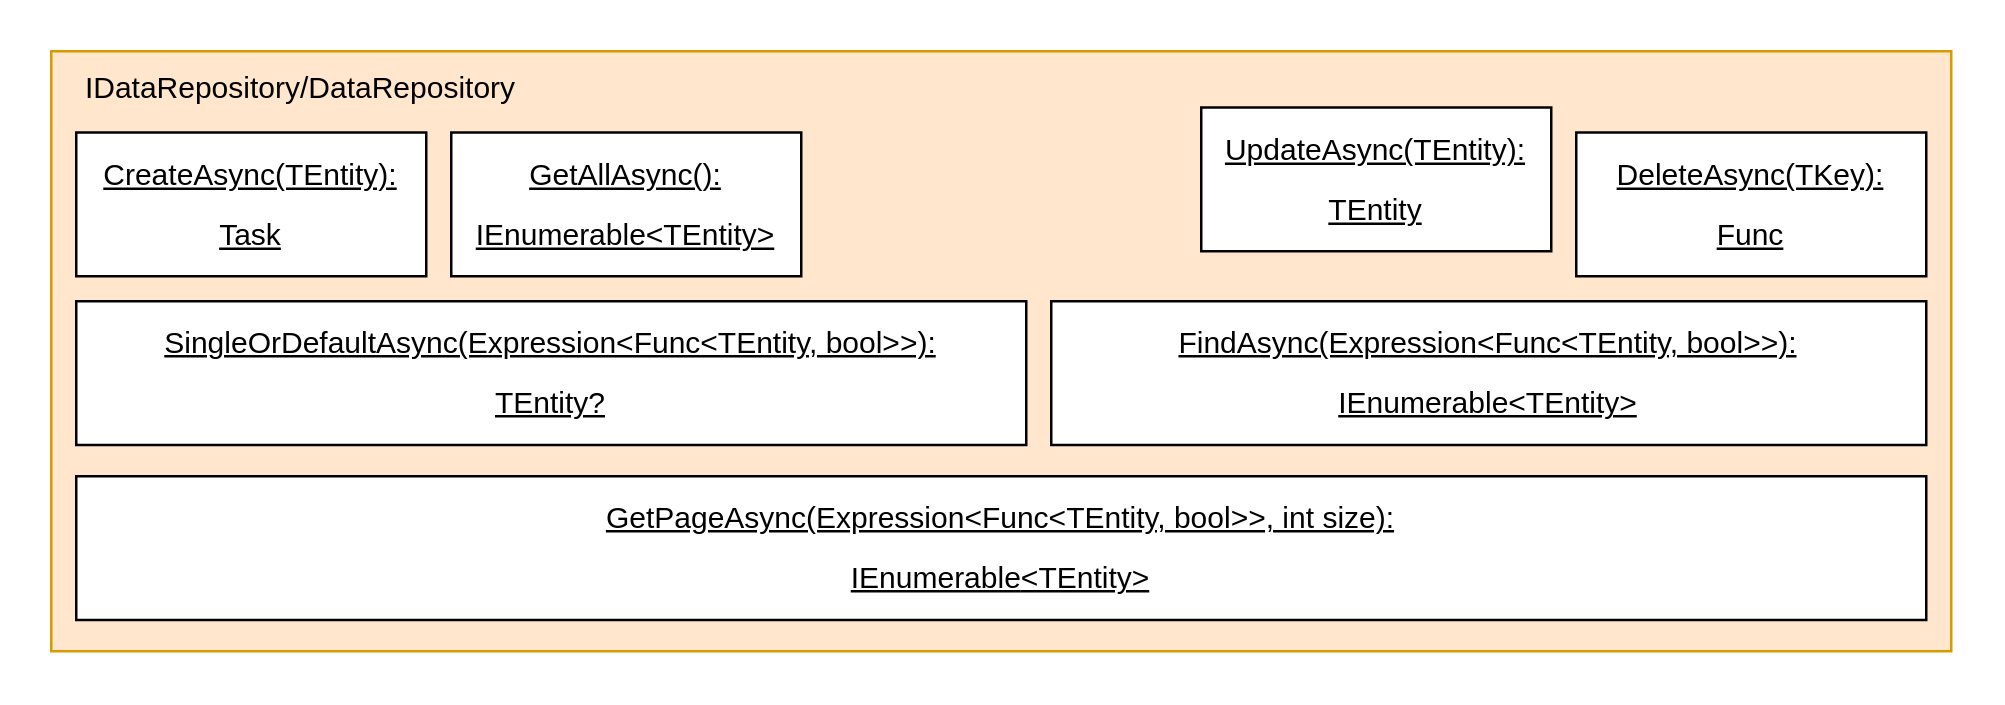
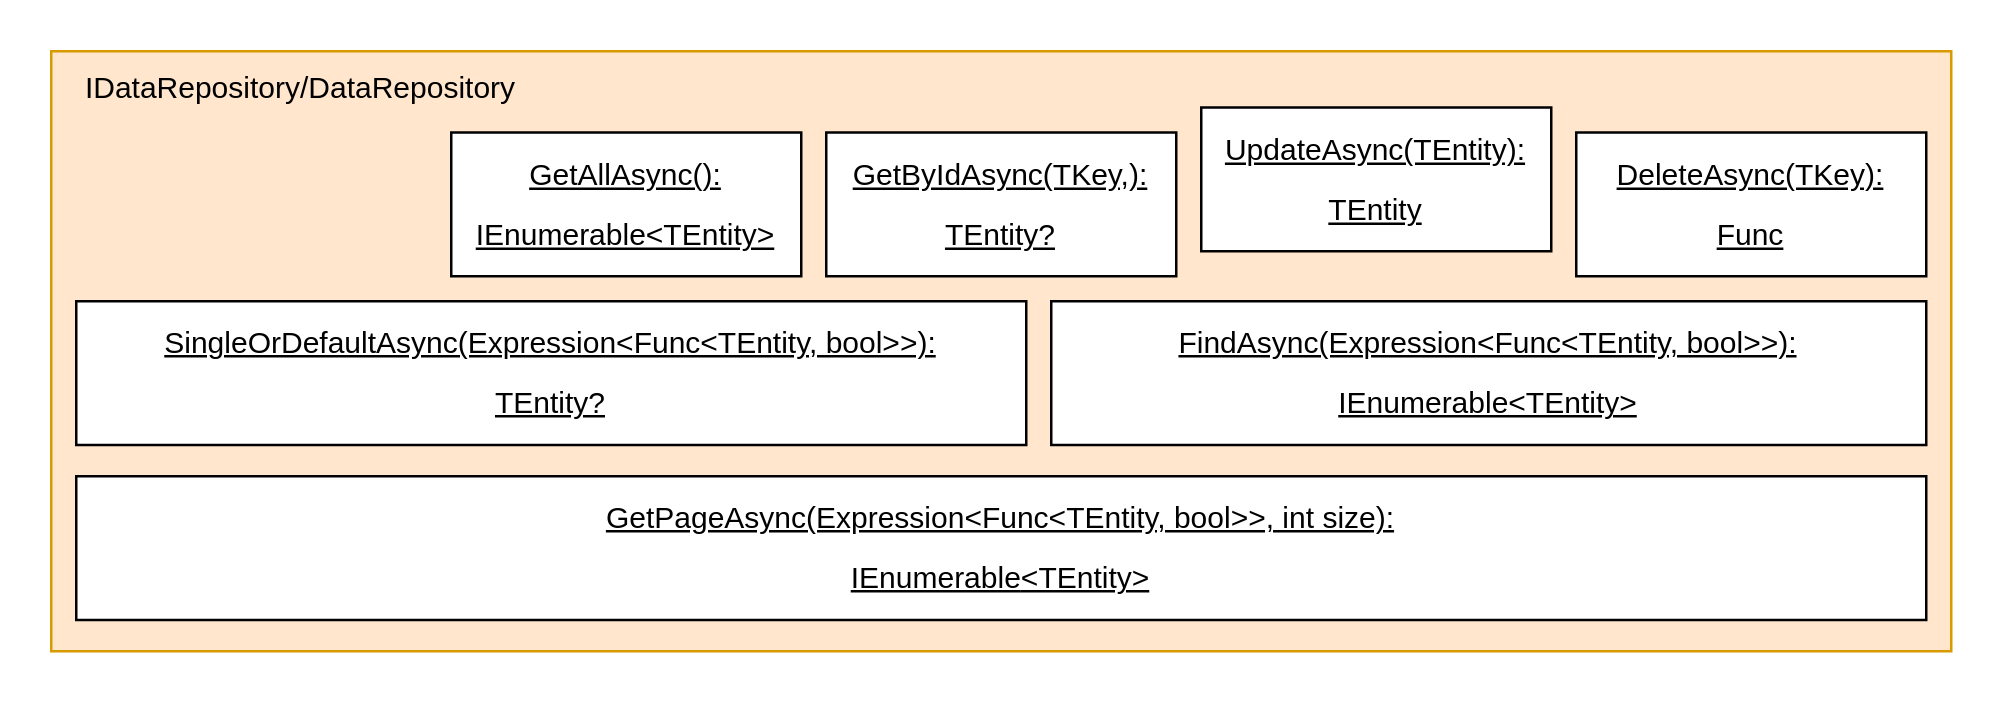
node "CreateAsync(TEntity): Task": removed
node "GetByIdAsync(TKey,): TEntity?": added
